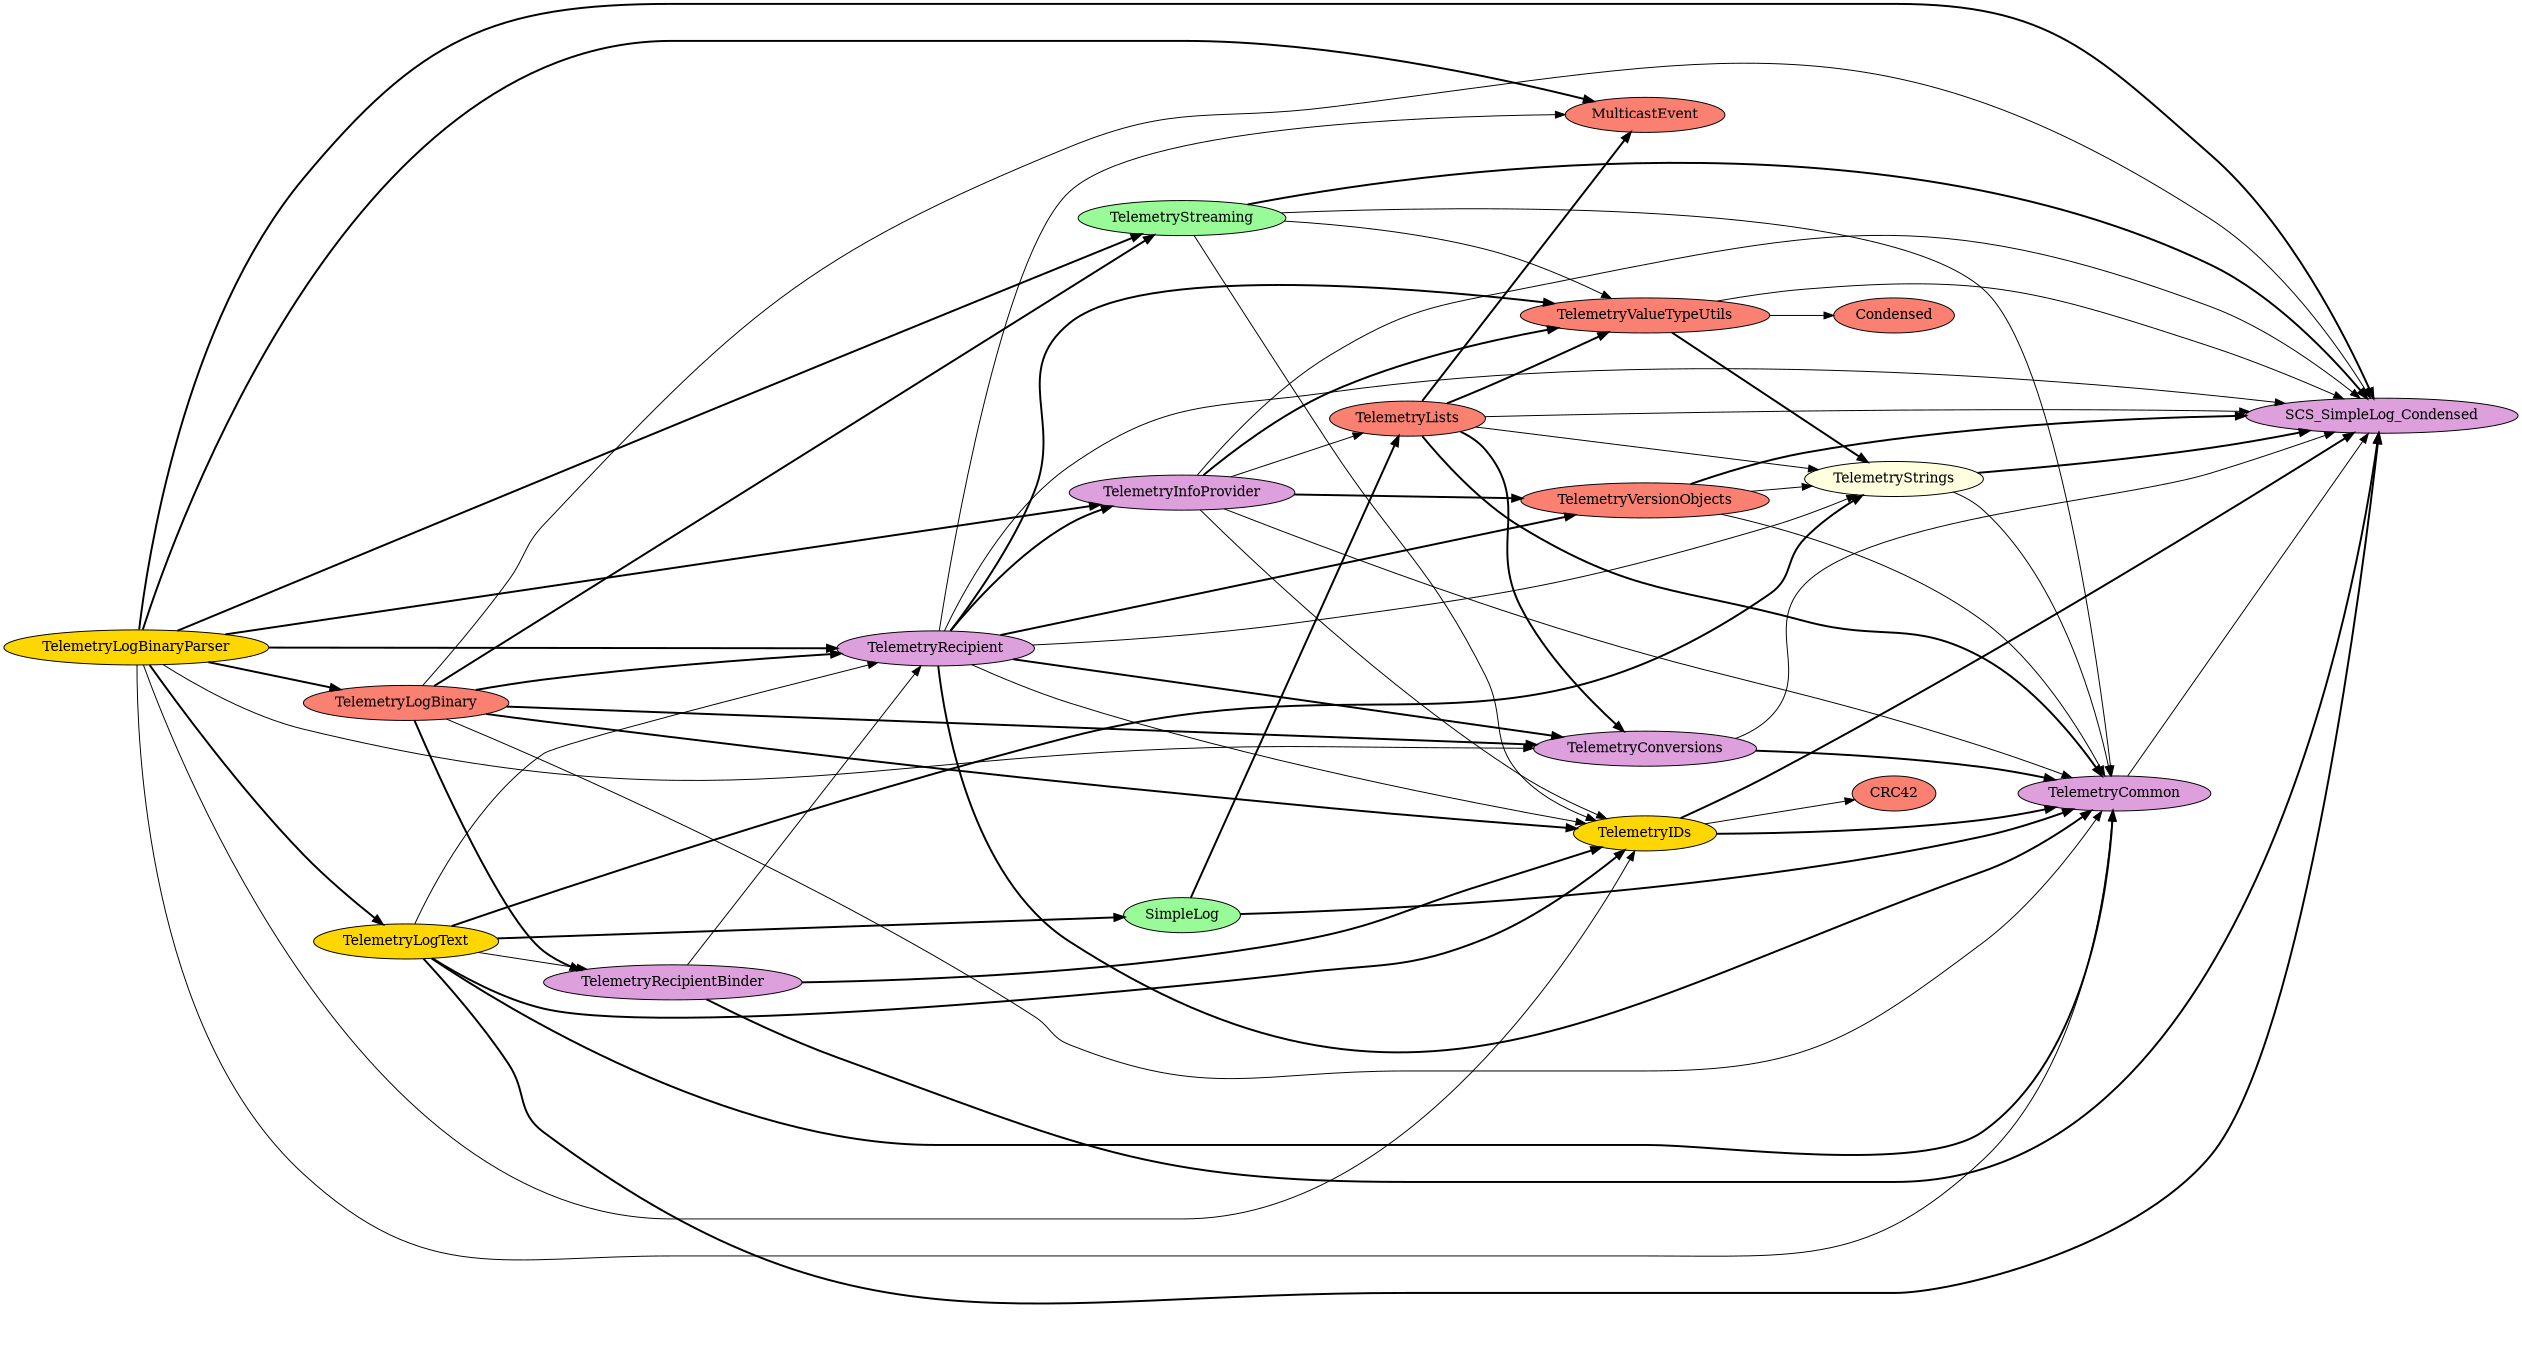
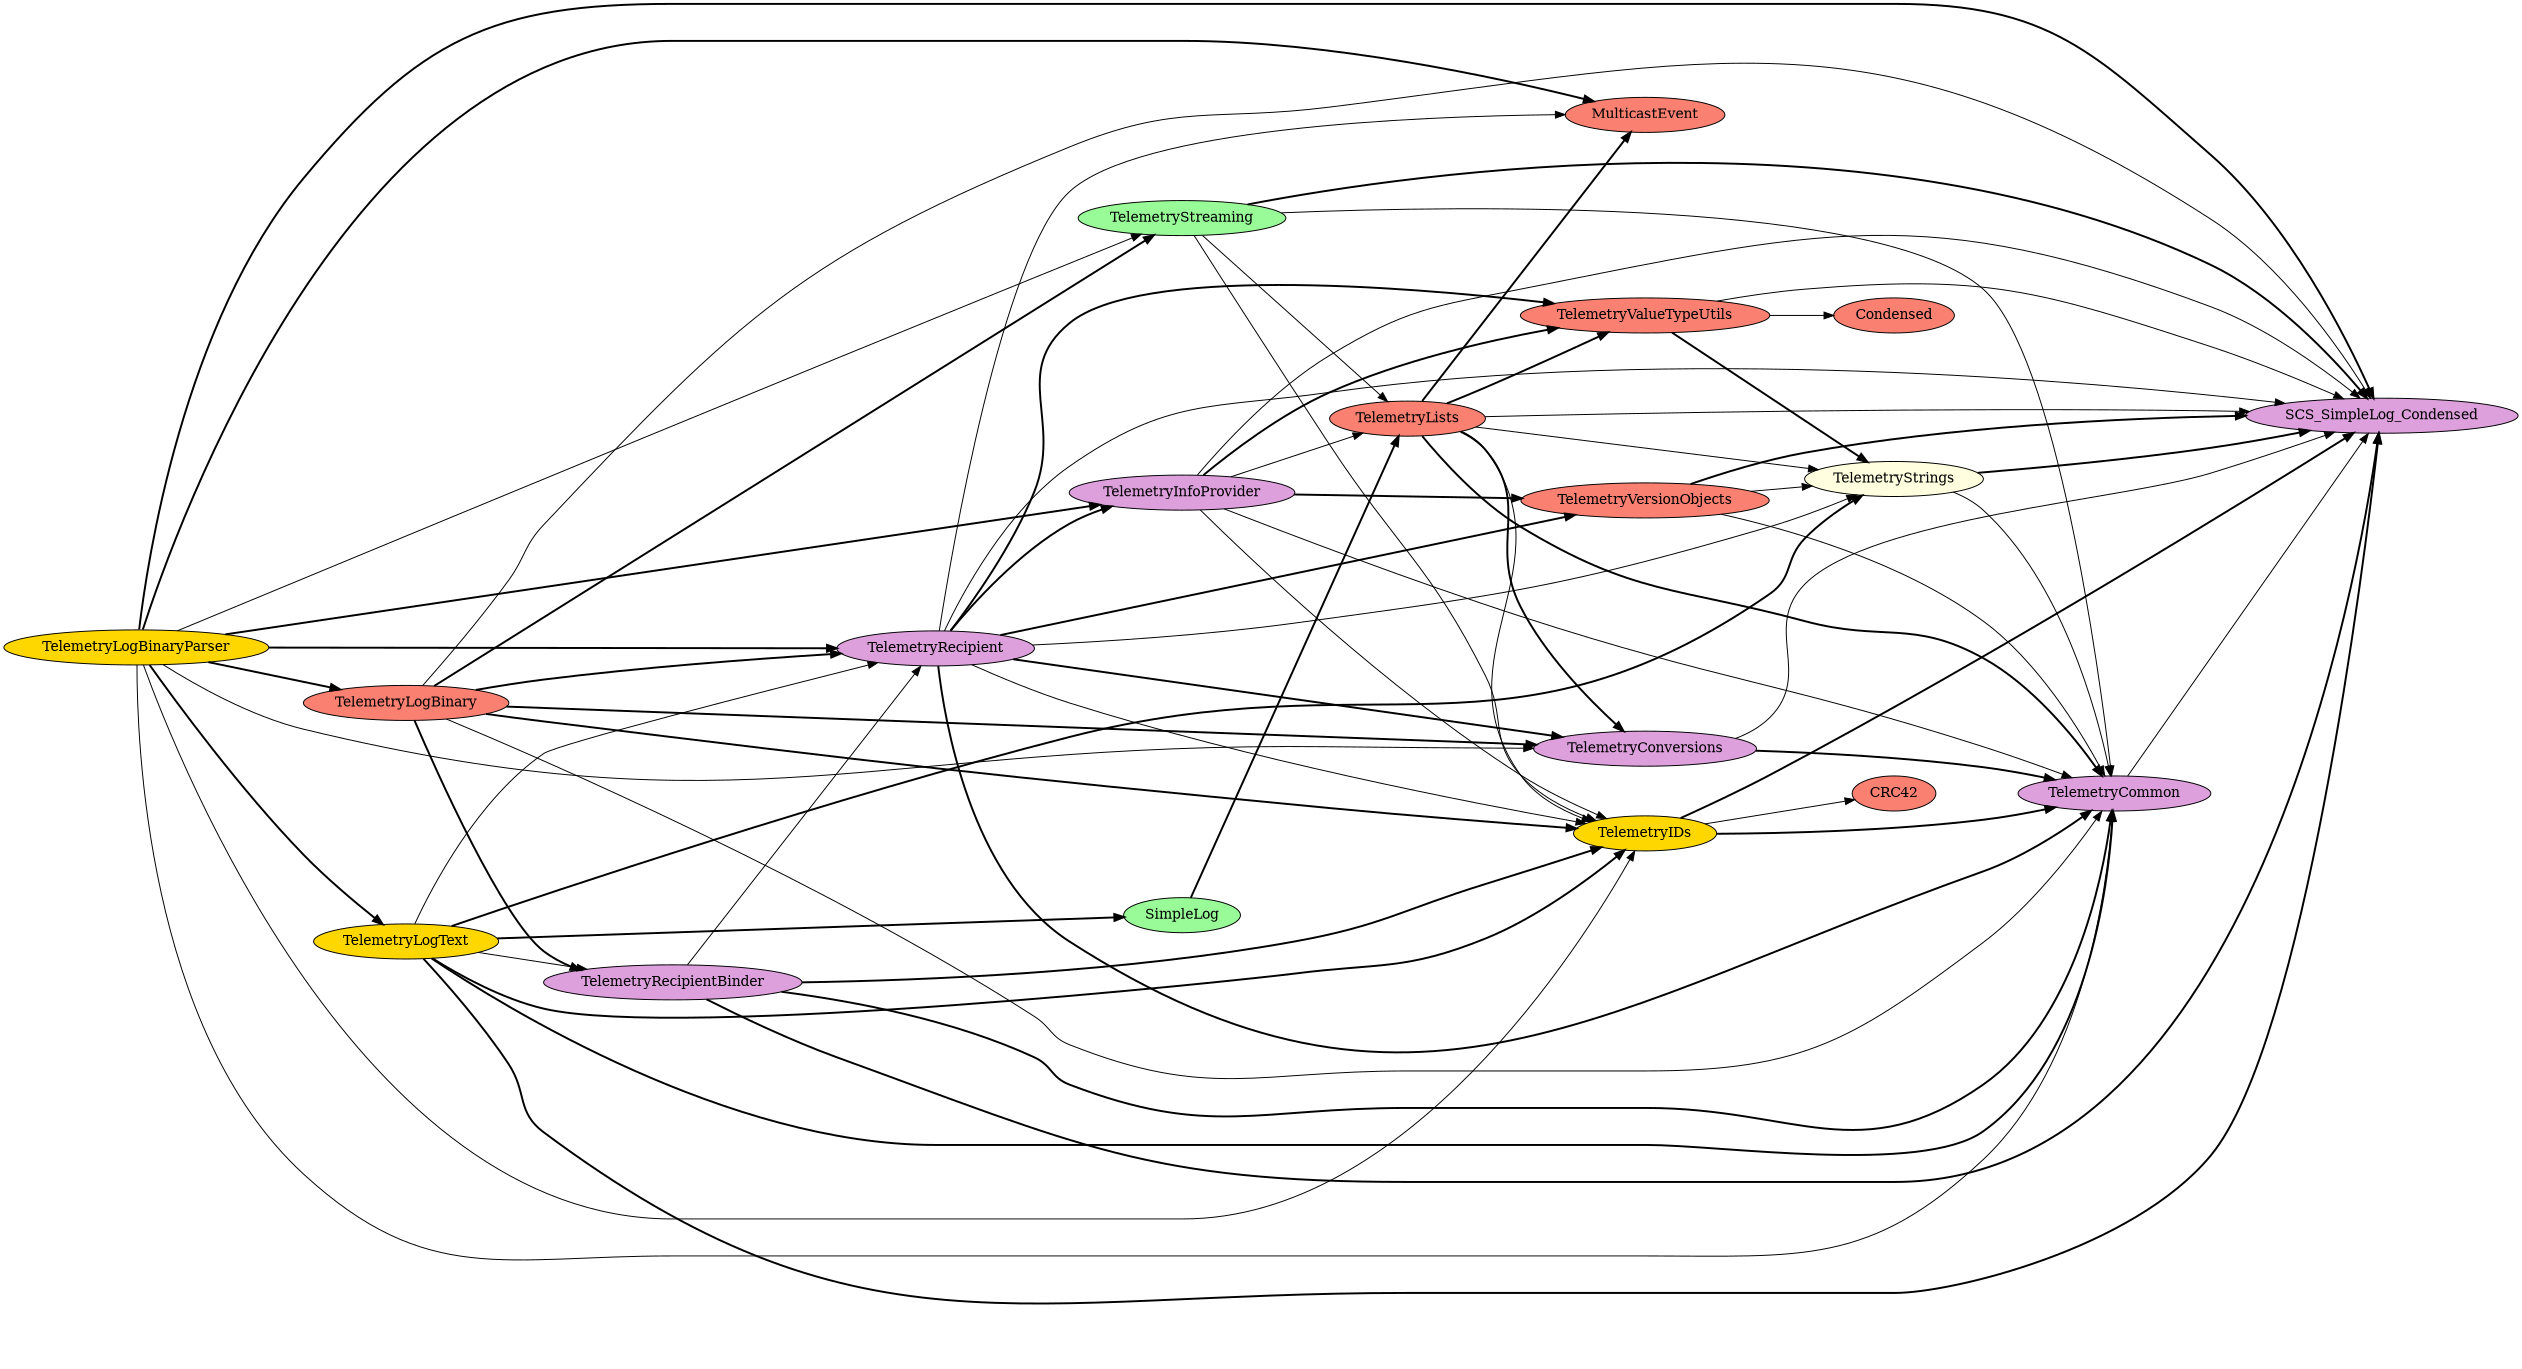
edge "TelemetryStreaming" -> "TelemetryValueTypeUtils": now "TelemetryStreaming" -> "TelemetryLists"
edge "TelemetryLogBinaryParser" -> "TelemetryStreaming": style bold -> solid
edge "TelemetryLists" -> "TelemetryIDs": added
edge "SimpleLog" -> "TelemetryCommon": now "TelemetryRecipientBinder" -> "TelemetryCommon"
